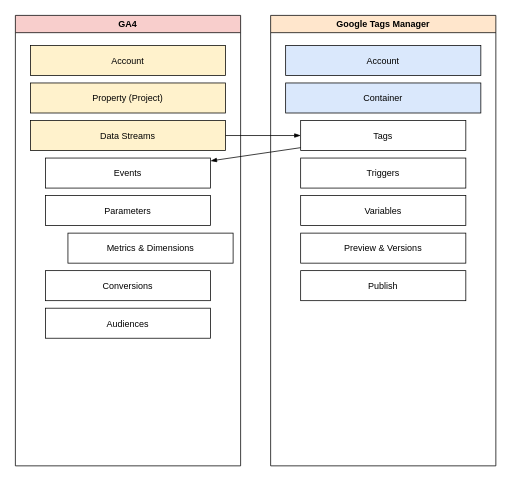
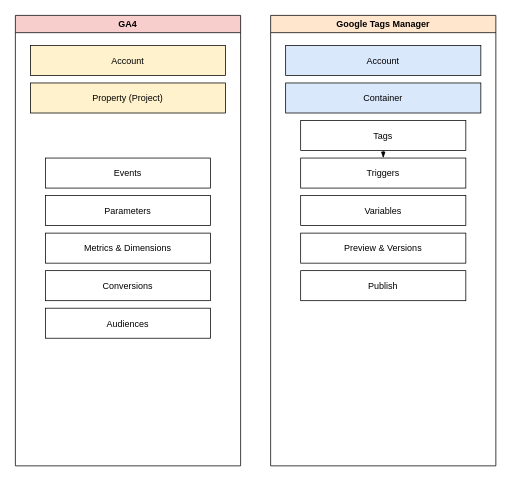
node "Data Streams": removed
edge "Data Streams" -> "Tags": removed
edge "Tags" -> "Events": now "Tags" -> "Triggers"
node "Metrics & Dimensions": moved (150, 248) -> (128, 248)
